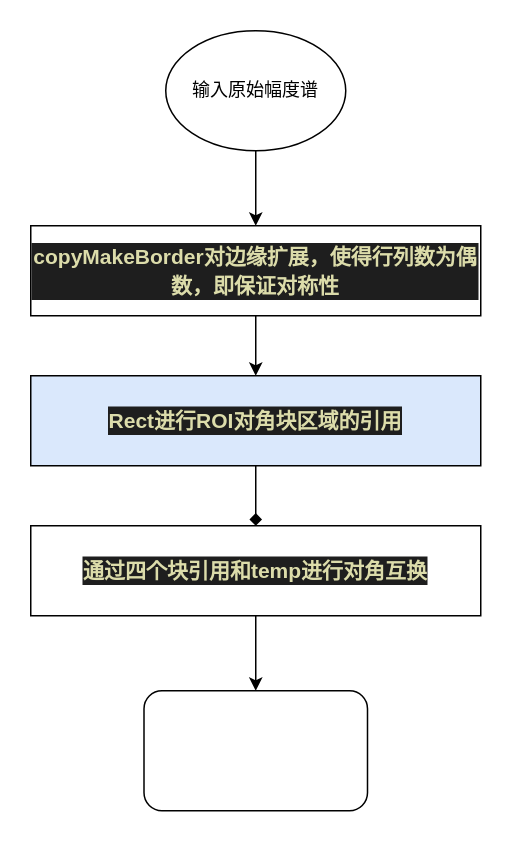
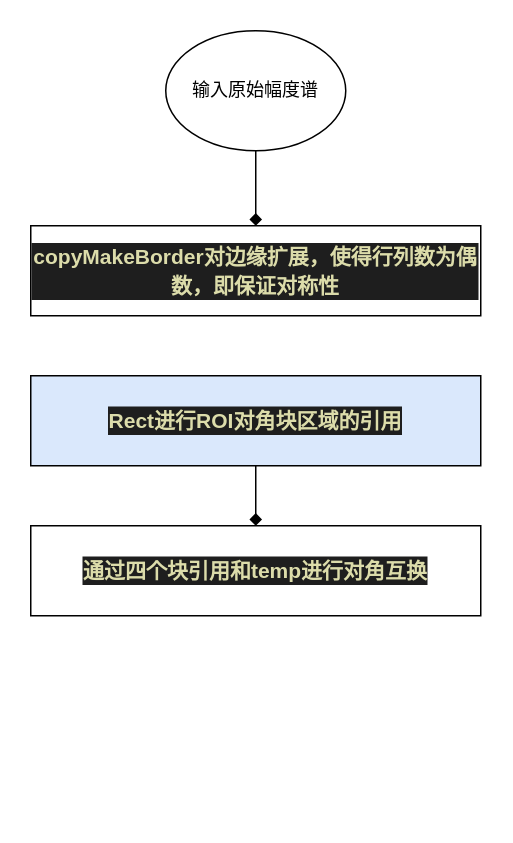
edge "输入原始幅度谱" -> "copyMakeBorder对边缘扩展，使得行列数为偶数，即保证对称性": arrowhead classic -> diamond
edge "copyMakeBorder对边缘扩展，使得行列数为偶数，即保证对称性" -> "Rect进行ROI对角块区域的引用": removed
edge "通过四个块引用和temp进行对角互换" -> "返回对角变换后的幅度谱": removed
node "返回对角变换后的幅度谱": removed
